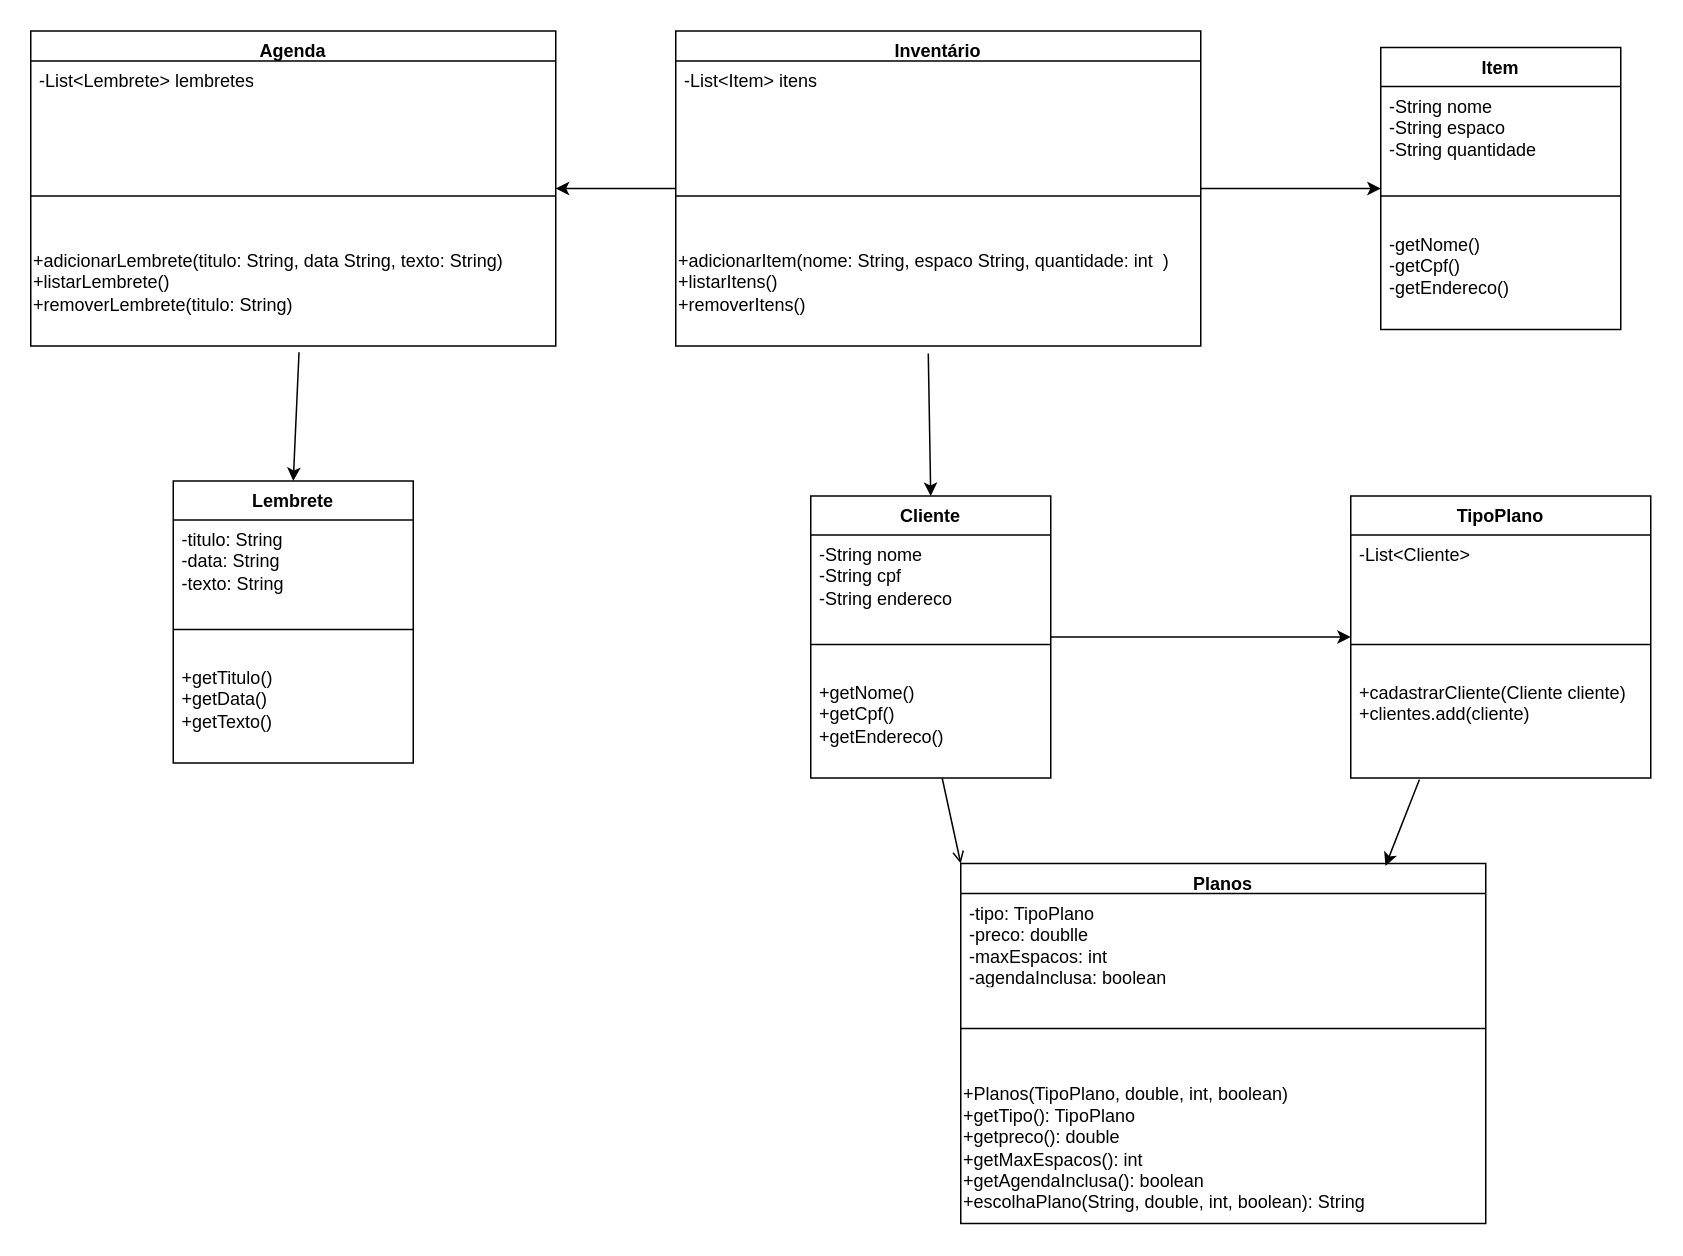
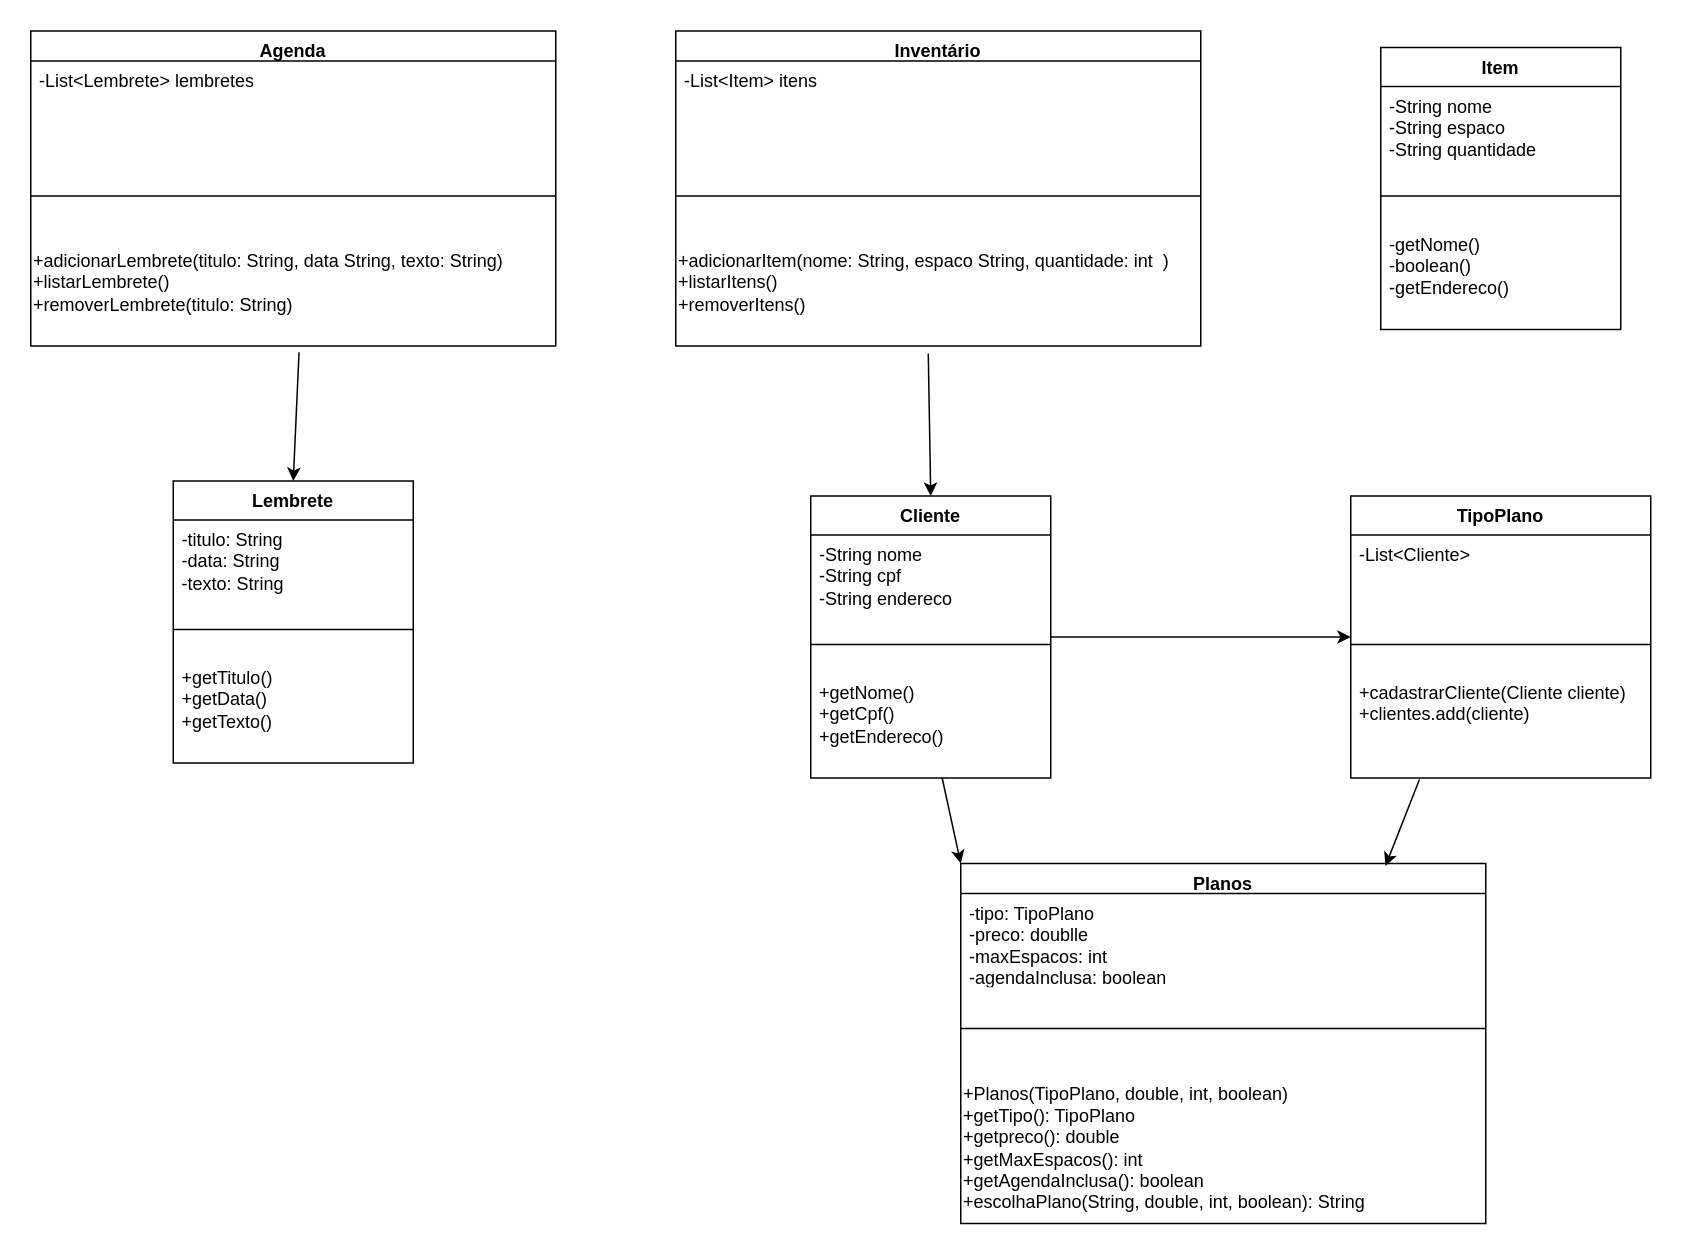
edge "Inventário" -> "Agenda": removed
edge "Inventário" -> "Item": removed
node "-getNome() -getCpf() -getEndereco()": label "-getNome() -getCpf() -getEndereco()" -> "-getNome() -boolean() -getEndereco()"
edge "+getNome() +getCpf() +getEndereco()" -> "Planos": arrowhead open -> classic
